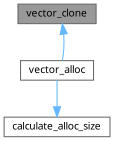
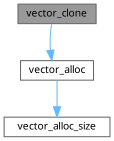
edge "vector_alloc" -> "vector_clone": reversed
node "calculate_alloc_size": label "calculate_alloc_size" -> "vector_alloc_size"
